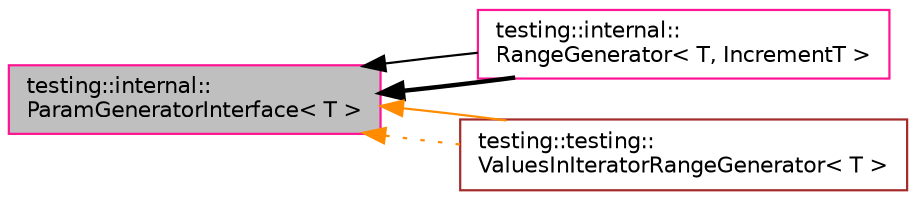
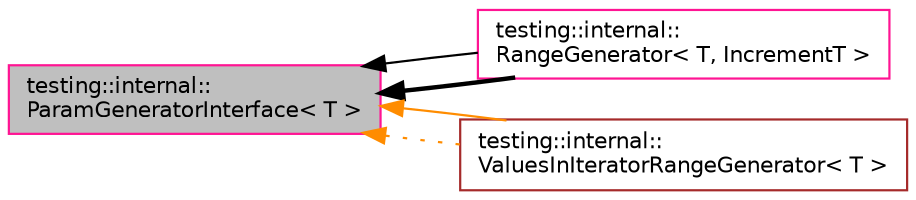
node "testing::testing:: ValuesInIteratorRangeGenerator< T >": label "testing::testing:: ValuesInIteratorRangeGenerator< T >" -> "testing::internal:: ValuesInIteratorRangeGenerator< T >"
